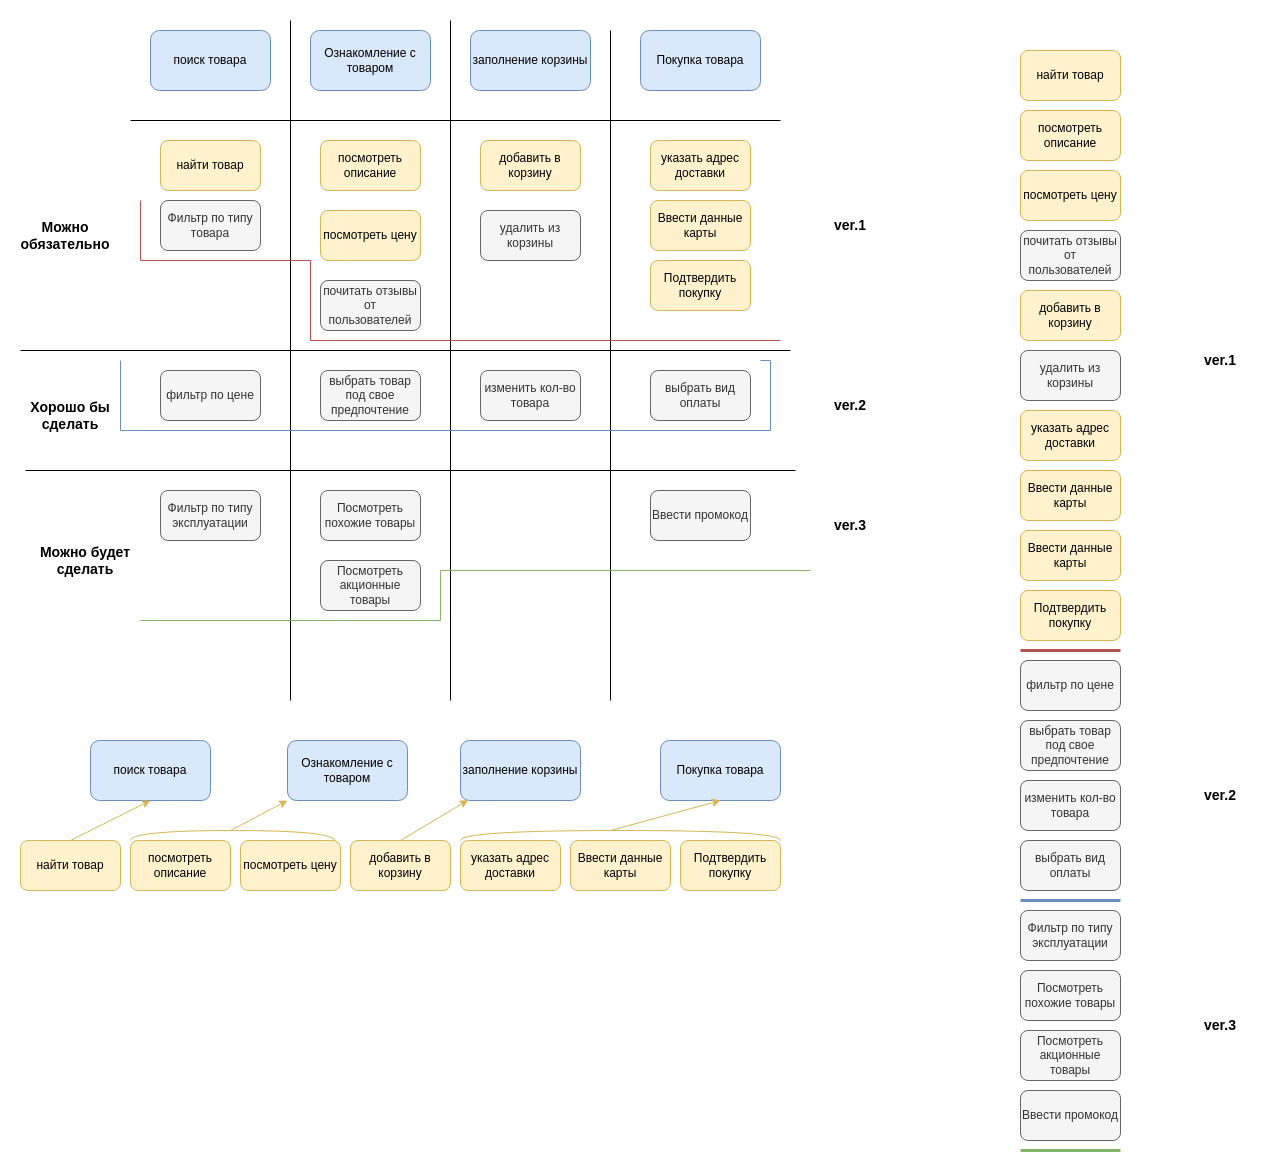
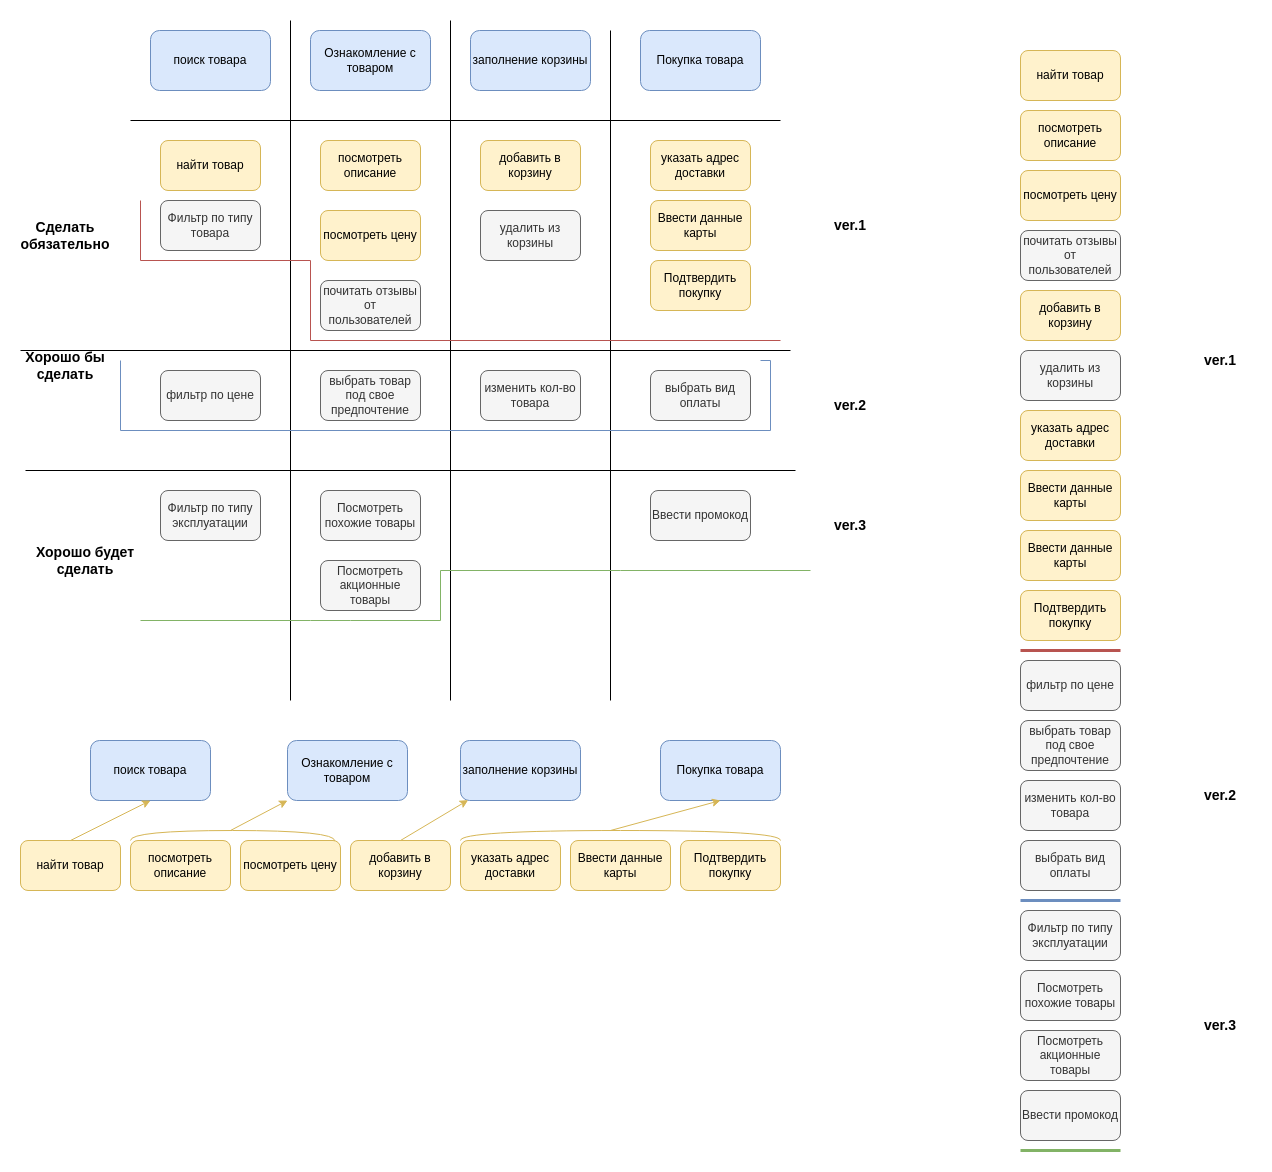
node "Можно обязательно": label "Можно обязательно" -> "Сделать обязательно"
node "Хорошо бы сделать": moved (71, 416) -> (66, 366)
node "Можно будет сделать": label "Можно будет сделать" -> "Хорошо будет сделать"
